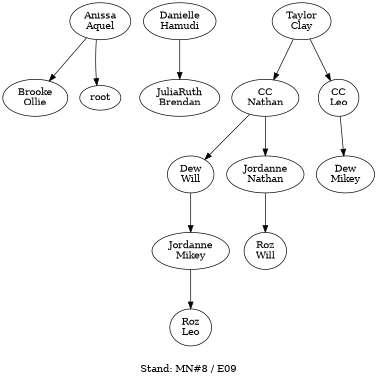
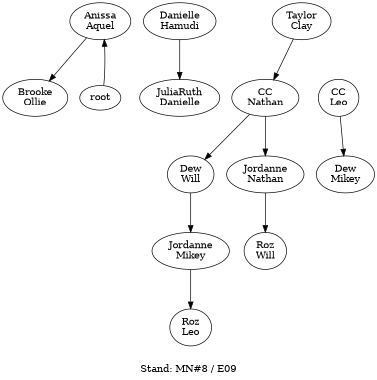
edge "Taylor Clay" -> "CC Leo": removed
edge "Anissa Aquel" -> "root": reversed
node "JuliaRuth Brendan": label "JuliaRuth Brendan" -> "JuliaRuth Danielle"
